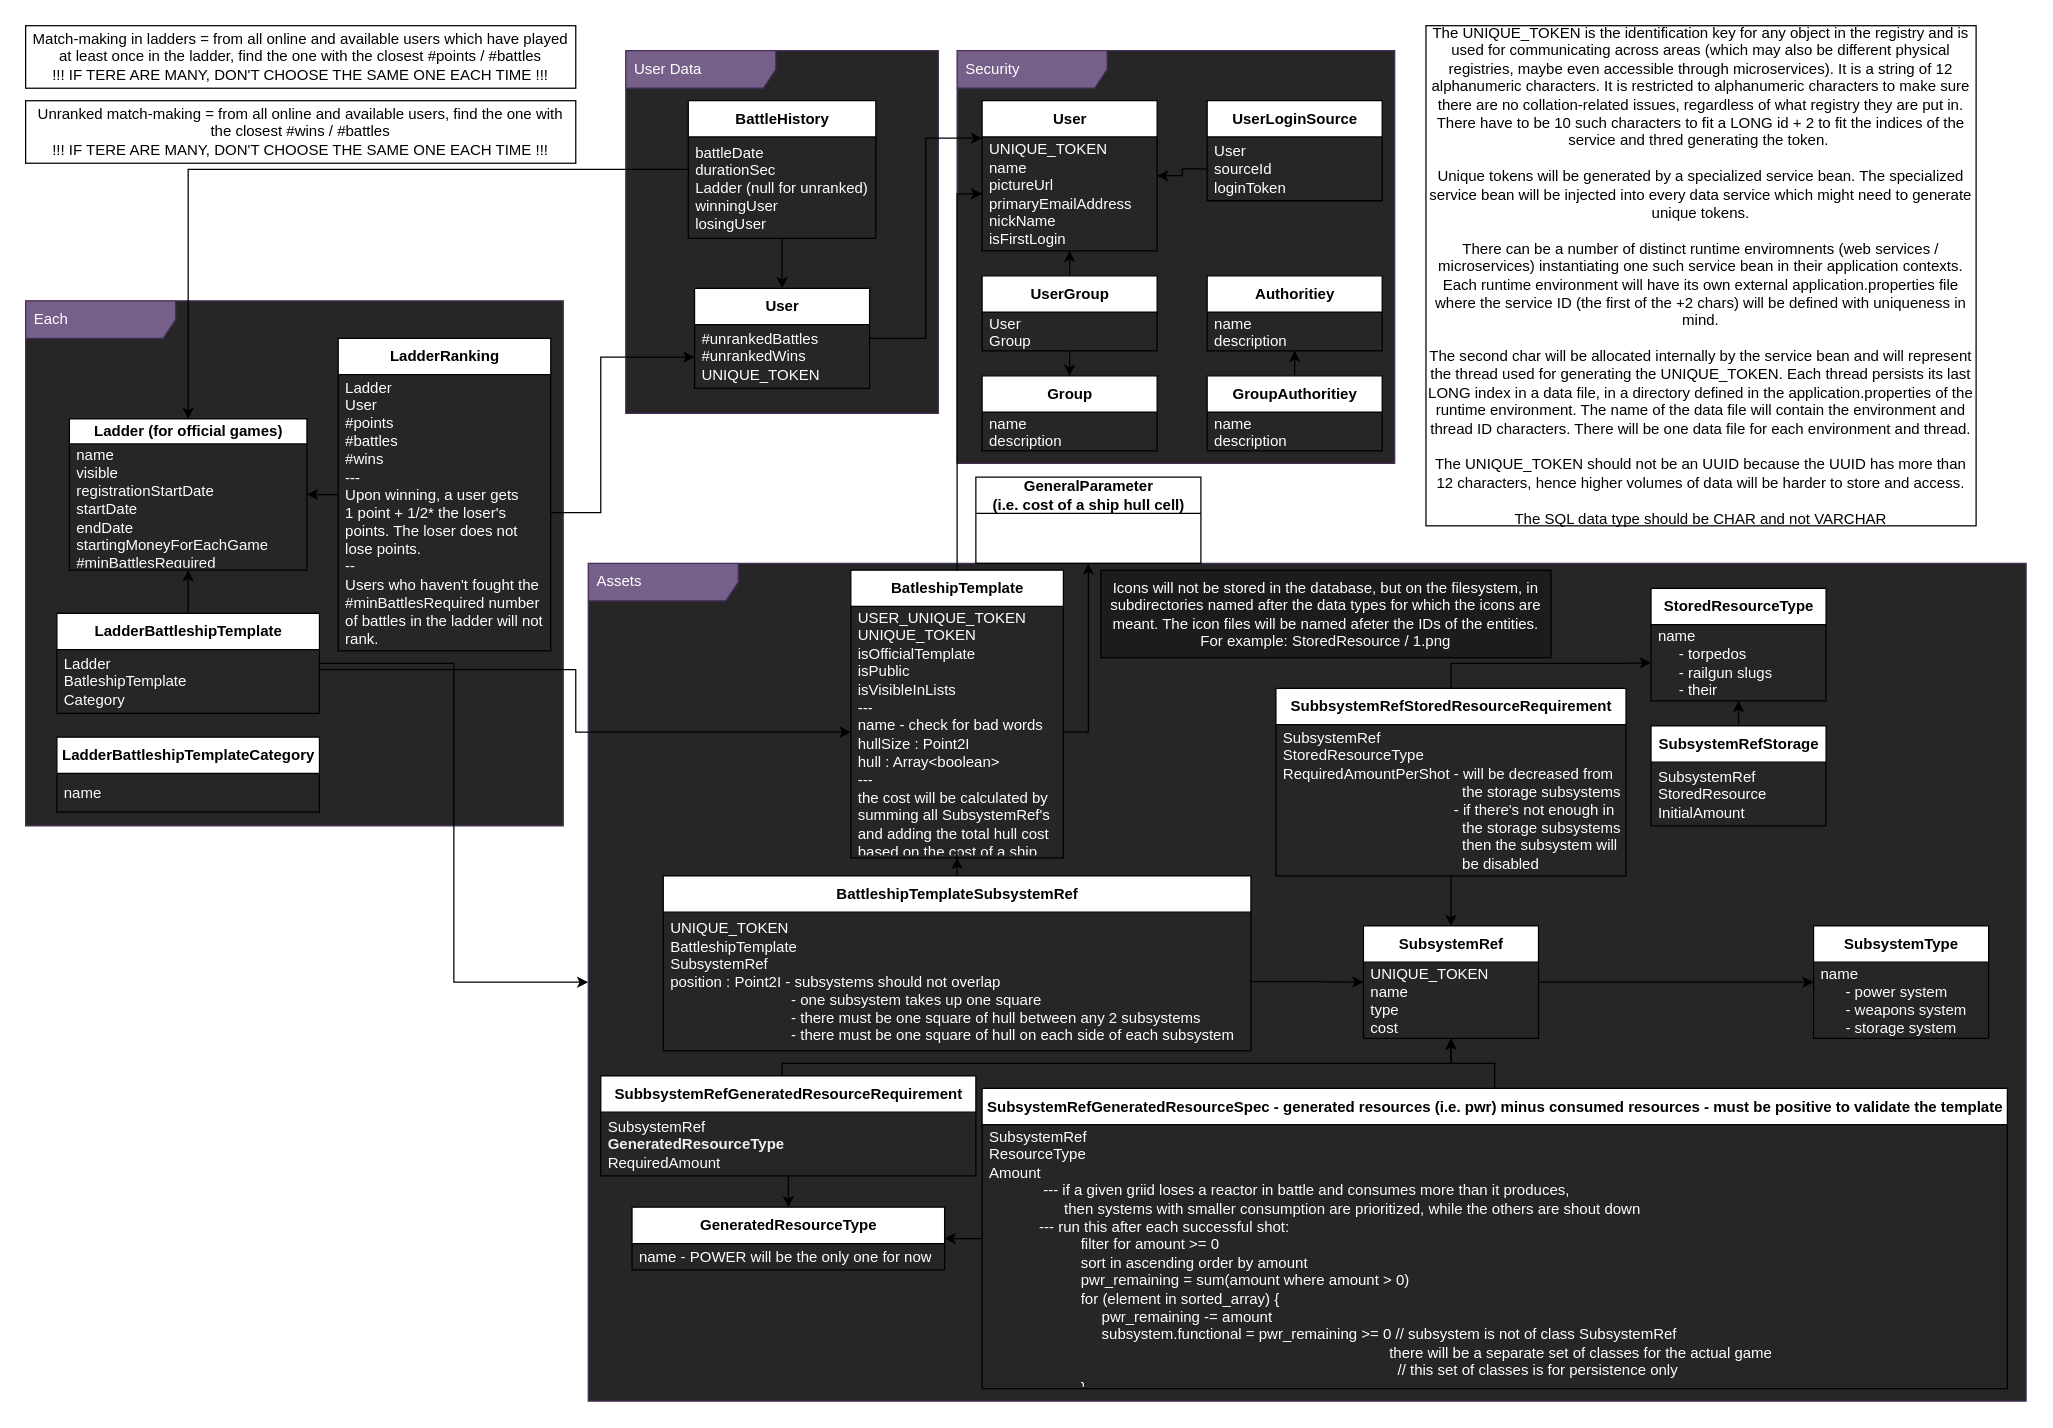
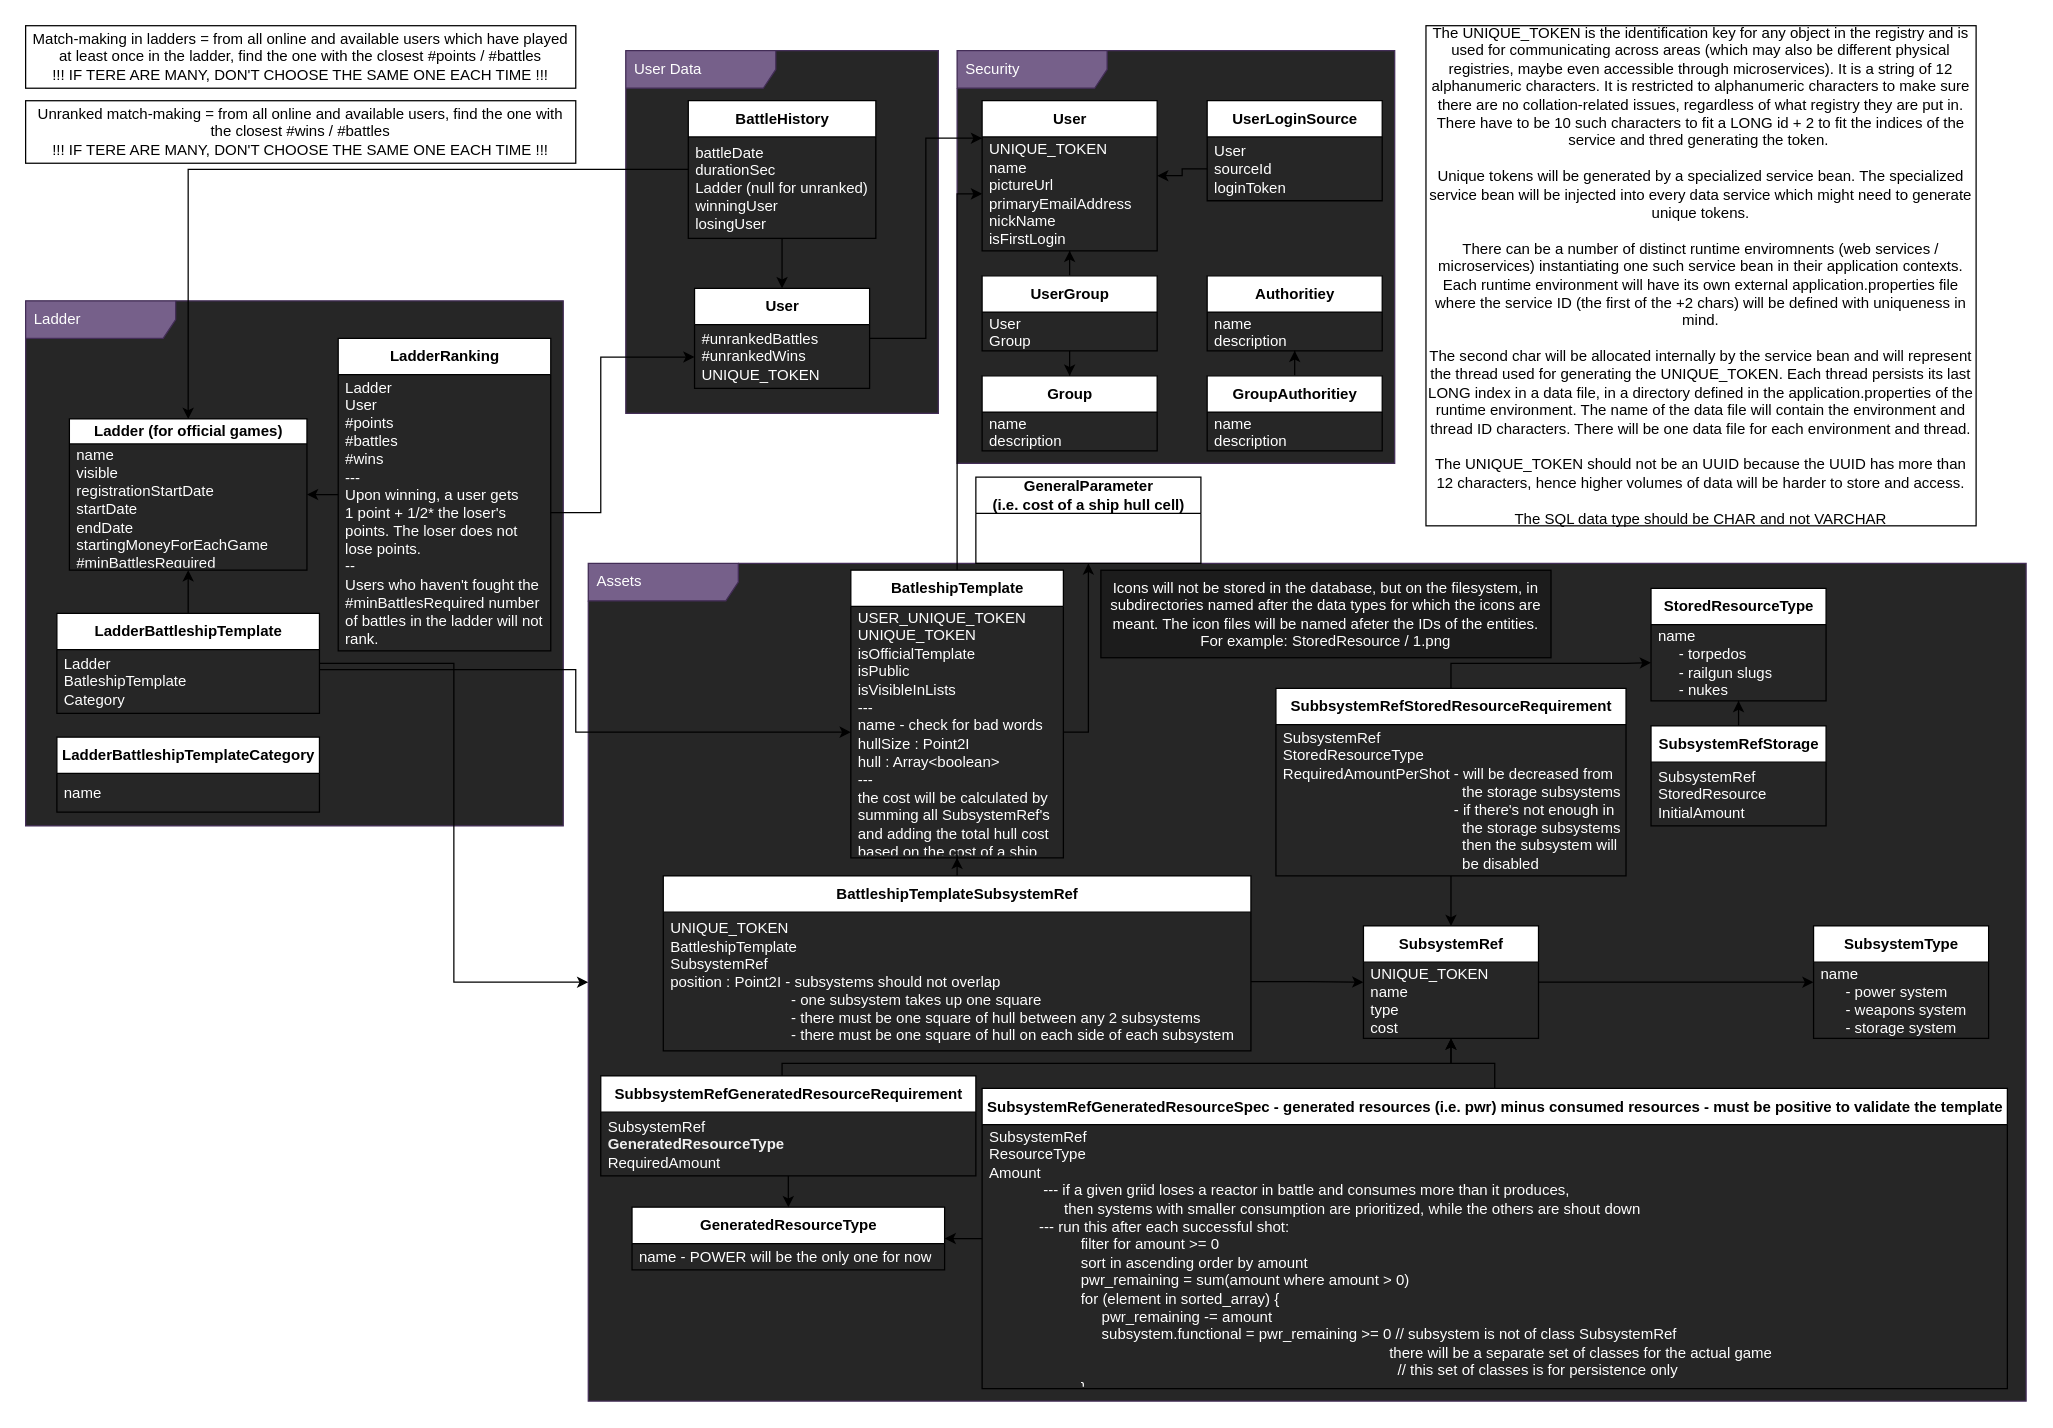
node "Each": label "Each" -> "Ladder"
node "name - torpedos - railgun slugs - their": label "name - torpedos - railgun slugs - their" -> "name - torpedos - railgun slugs - nukes"
